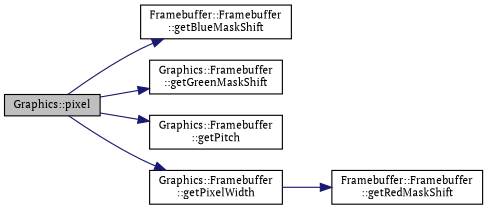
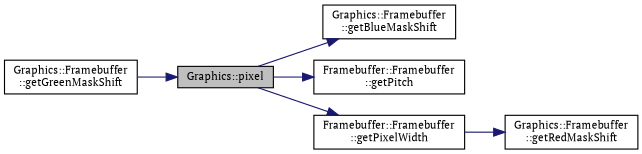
node "Framebuffer::Framebuffer ::getBlueMaskShift": label "Framebuffer::Framebuffer ::getBlueMaskShift" -> "Graphics::Framebuffer ::getBlueMaskShift"
edge "Graphics::pixel" -> "Graphics::Framebuffer ::getGreenMaskShift": reversed
node "Graphics::Framebuffer ::getPitch": label "Graphics::Framebuffer ::getPitch" -> "Framebuffer::Framebuffer ::getPitch"
node "Graphics::Framebuffer ::getPixelWidth": label "Graphics::Framebuffer ::getPixelWidth" -> "Framebuffer::Framebuffer ::getPixelWidth"
node "Framebuffer::Framebuffer ::getRedMaskShift": label "Framebuffer::Framebuffer ::getRedMaskShift" -> "Graphics::Framebuffer ::getRedMaskShift"
